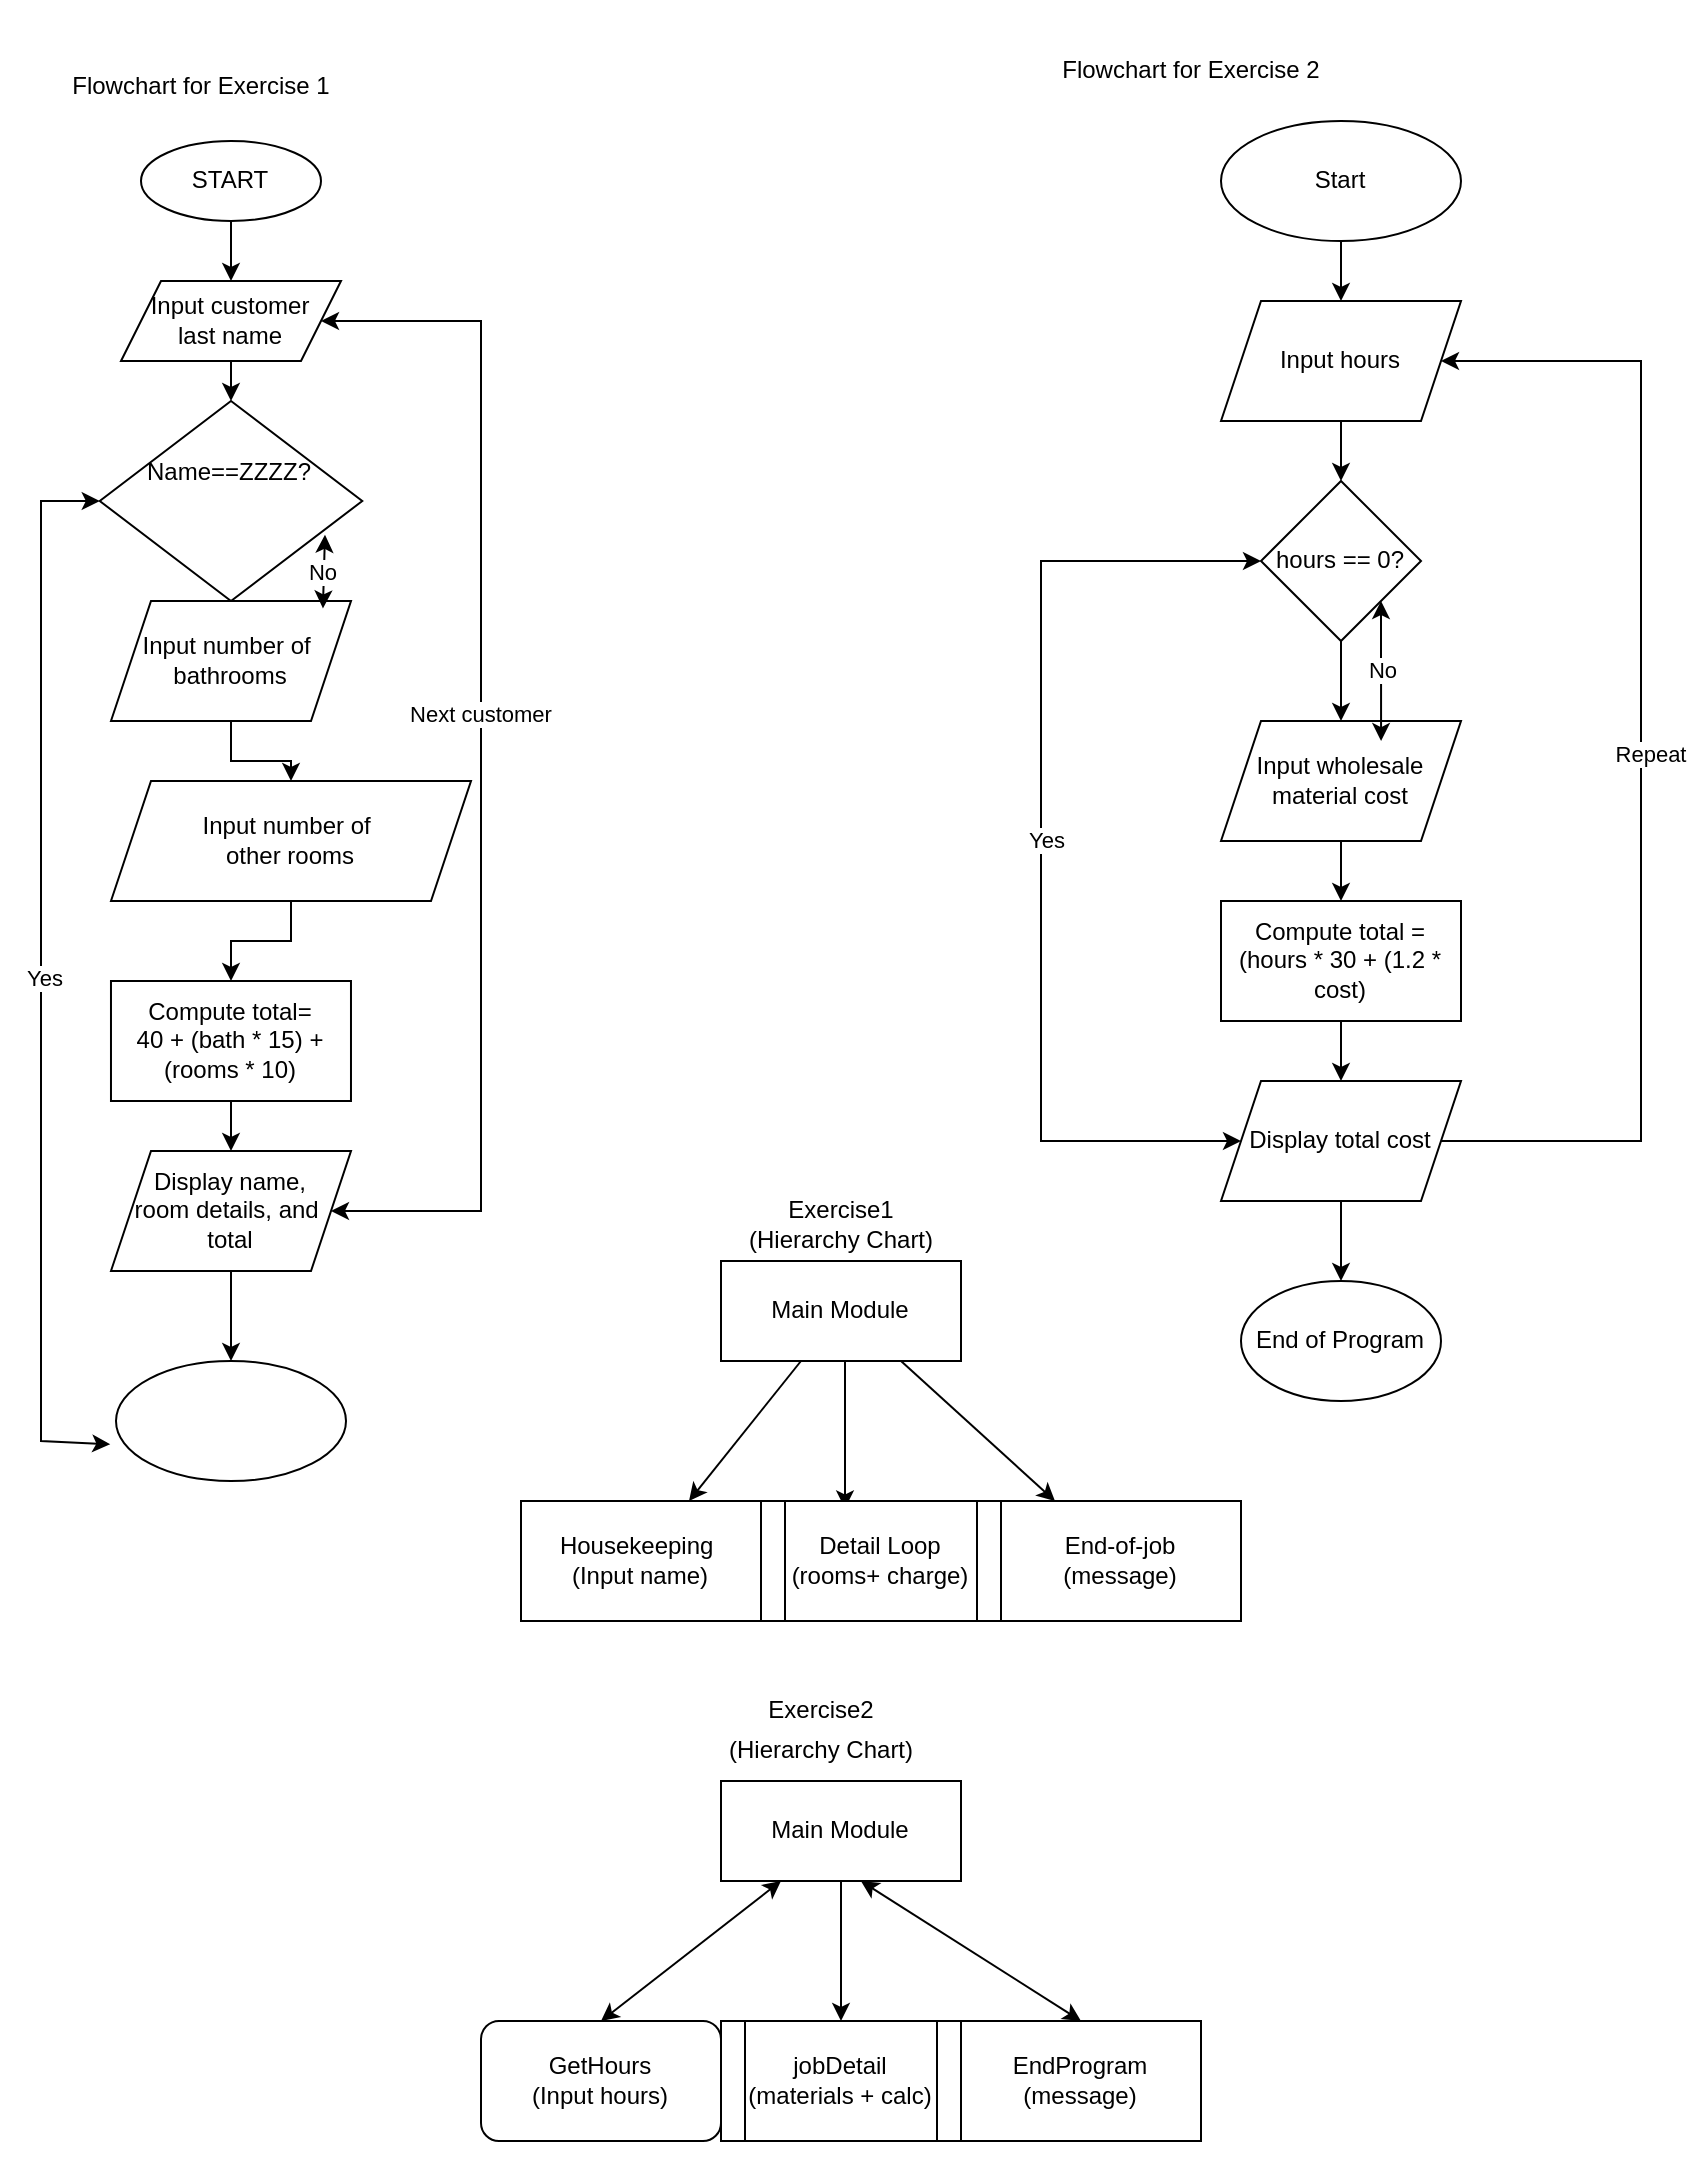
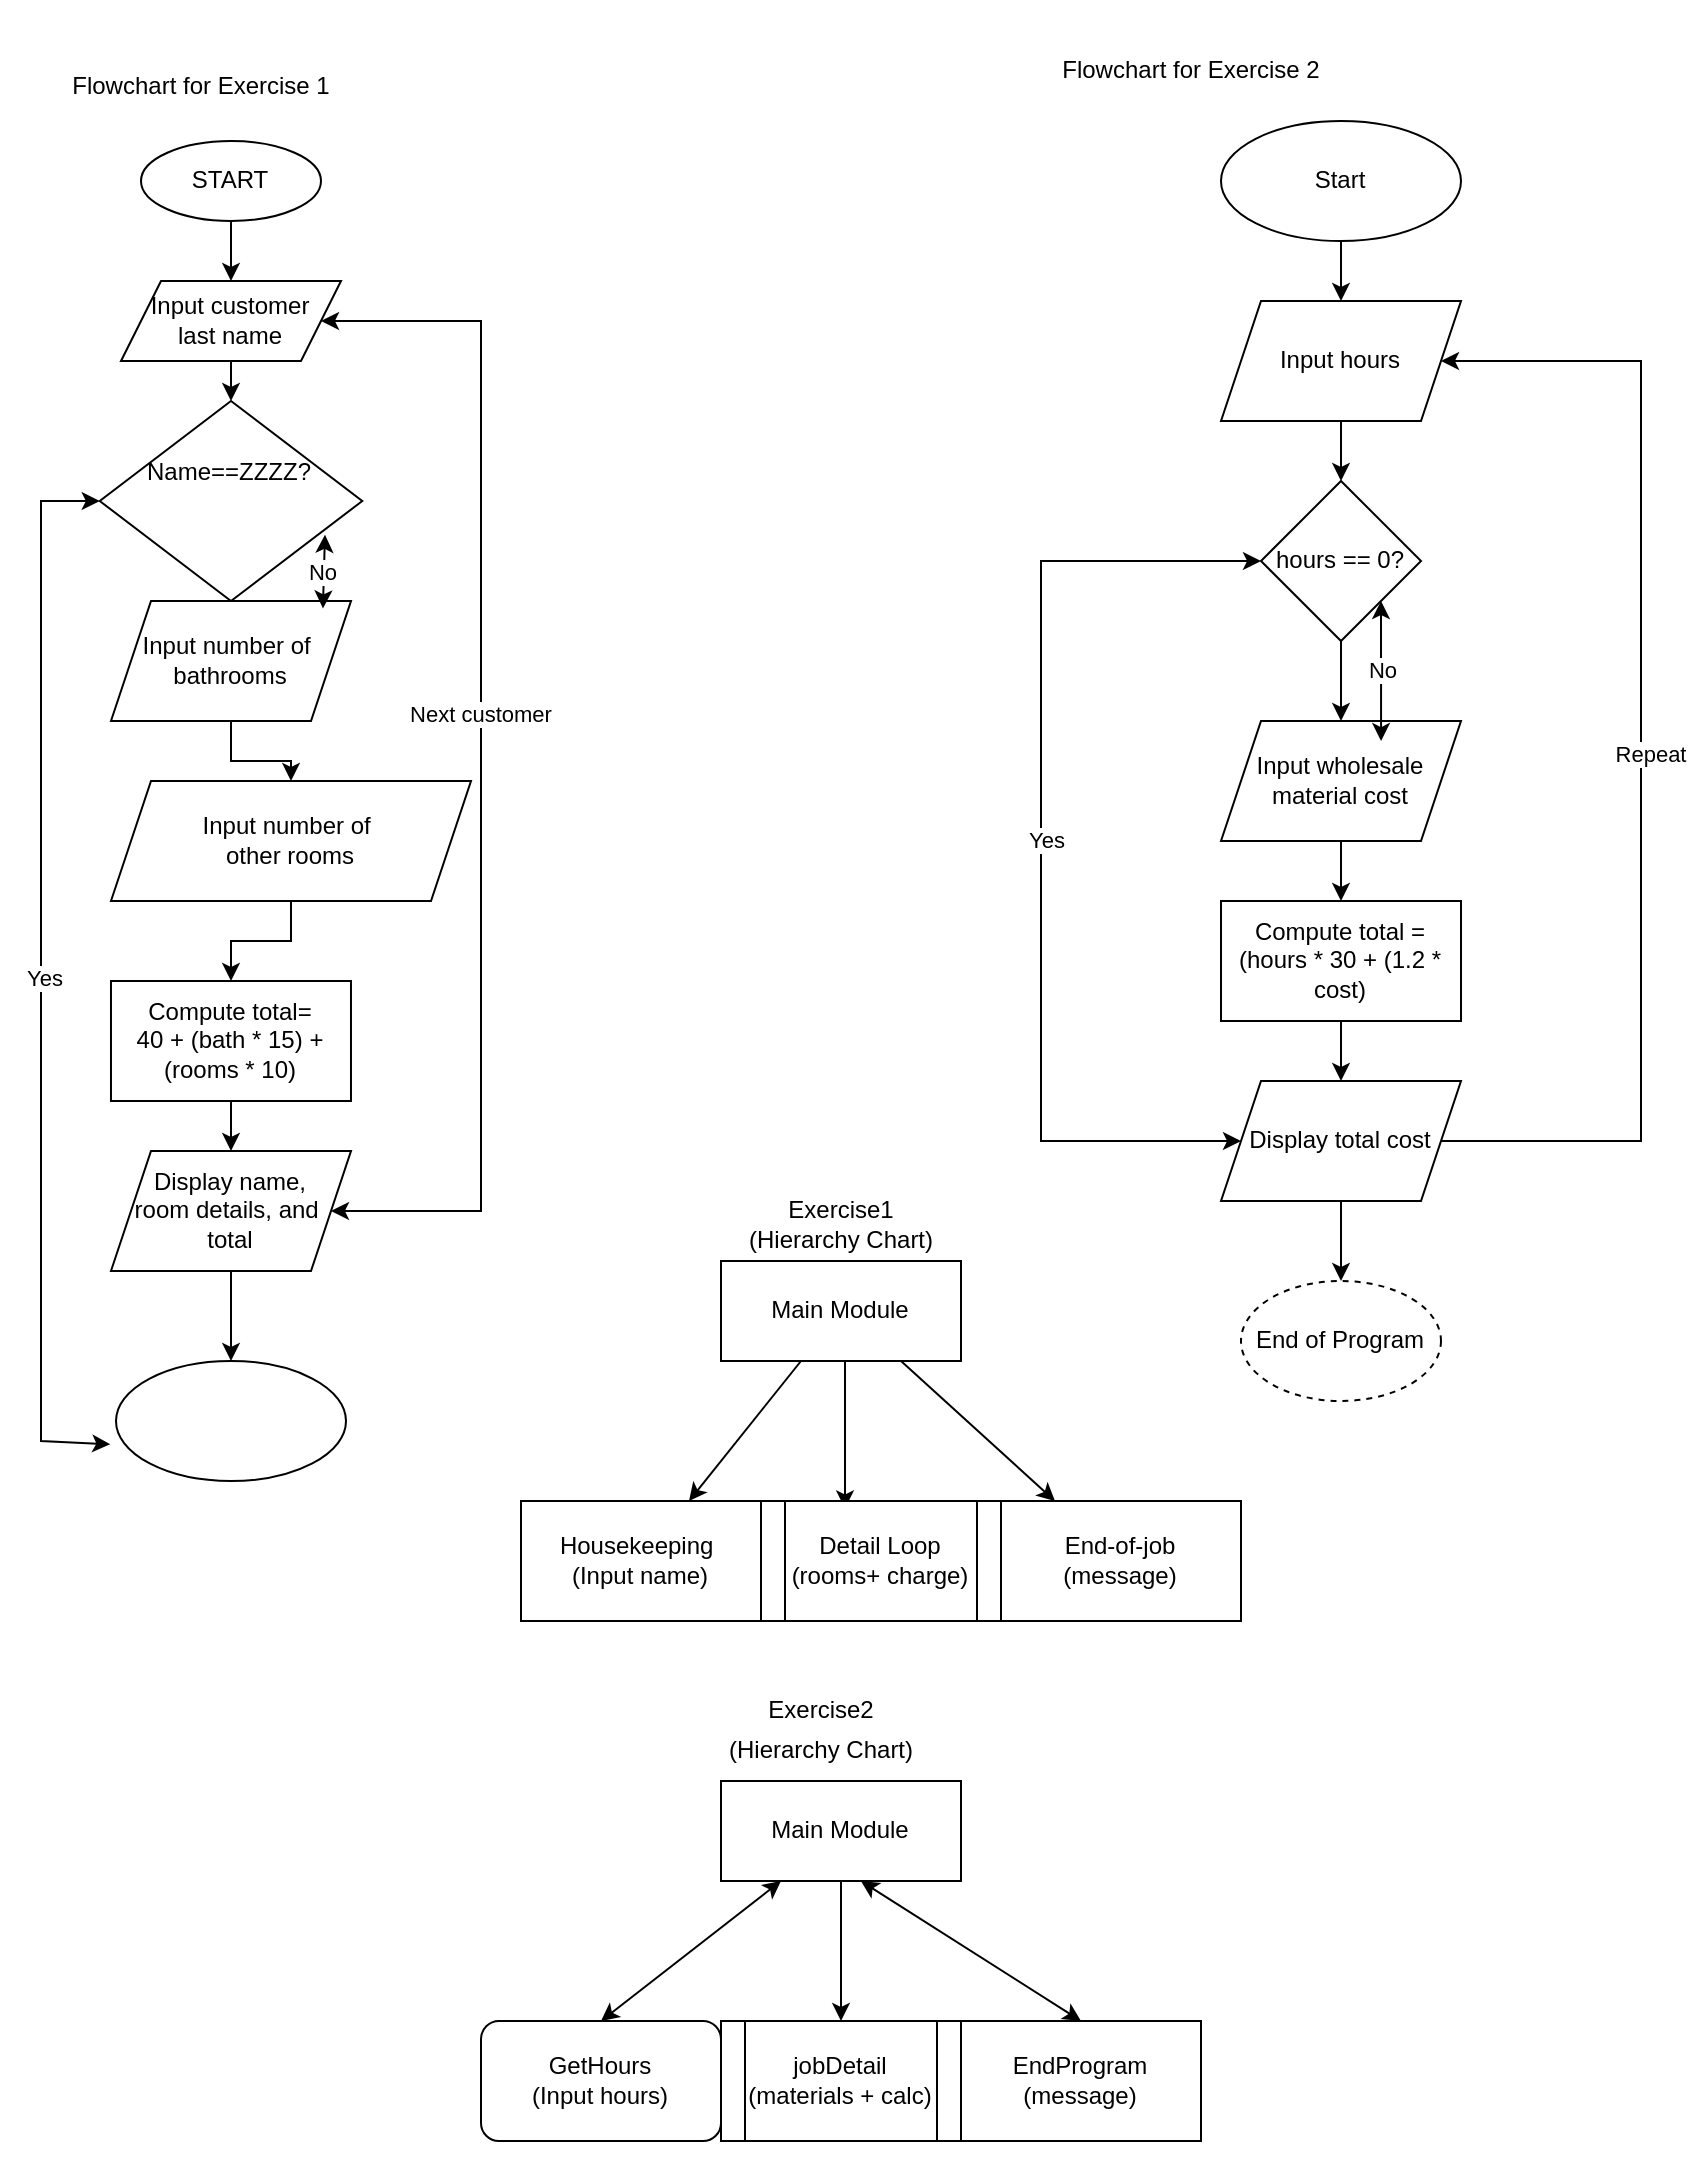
node "End of Program": style solid -> dashed
